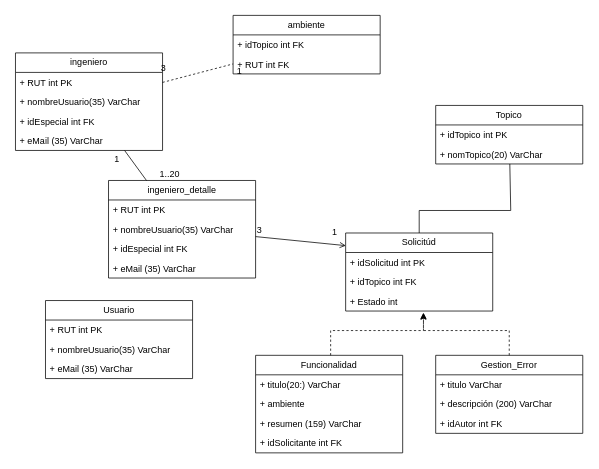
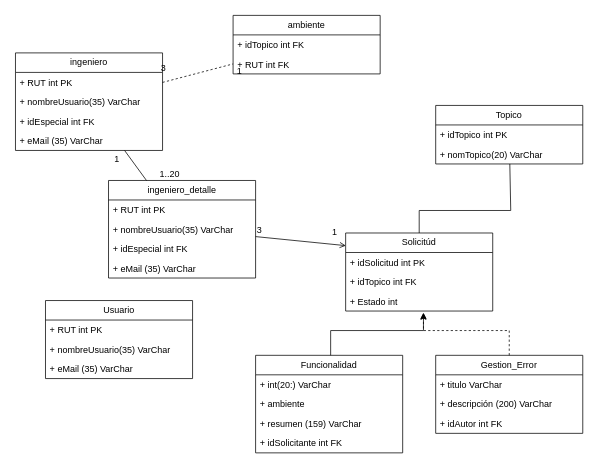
edge "Funcionalidad" -> "+ Estado int": style dashed -> solid
node "+ titulo(20:) VarChar": label "+ titulo(20:) VarChar" -> "+ int(20:) VarChar"
